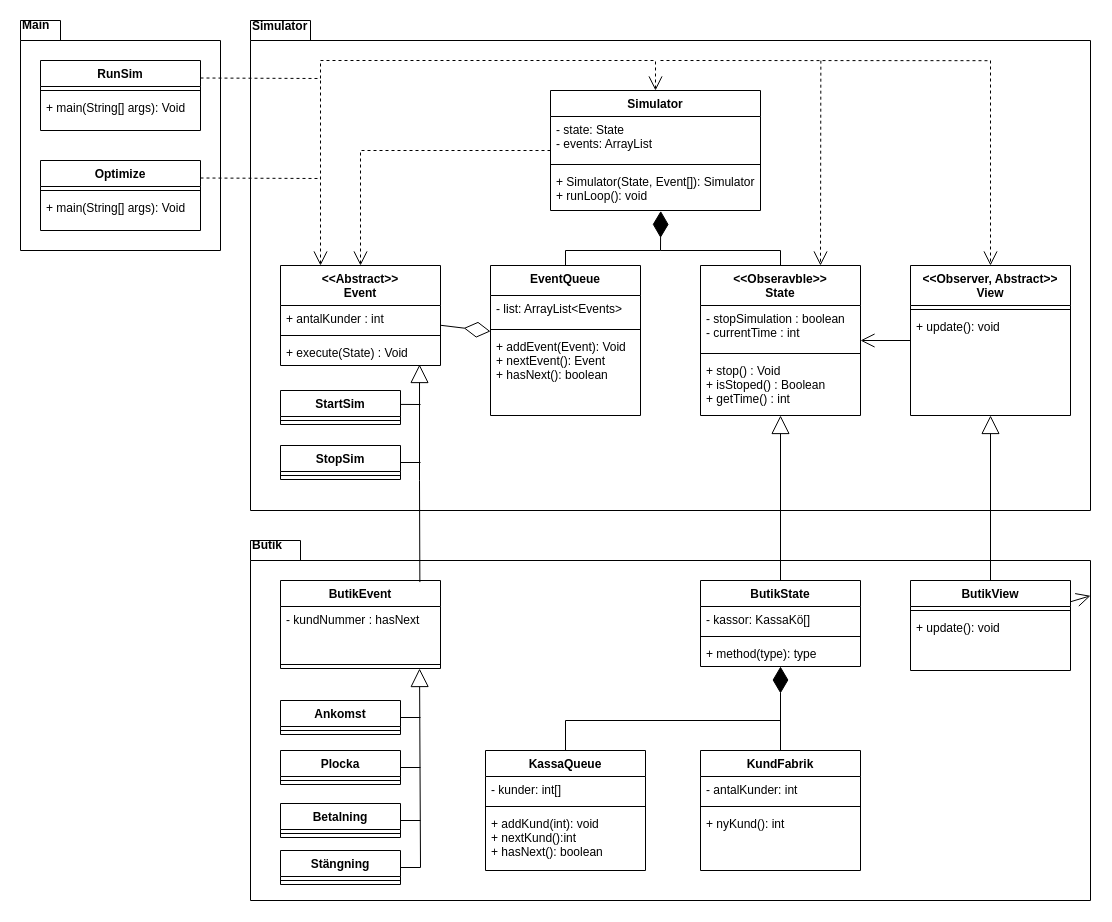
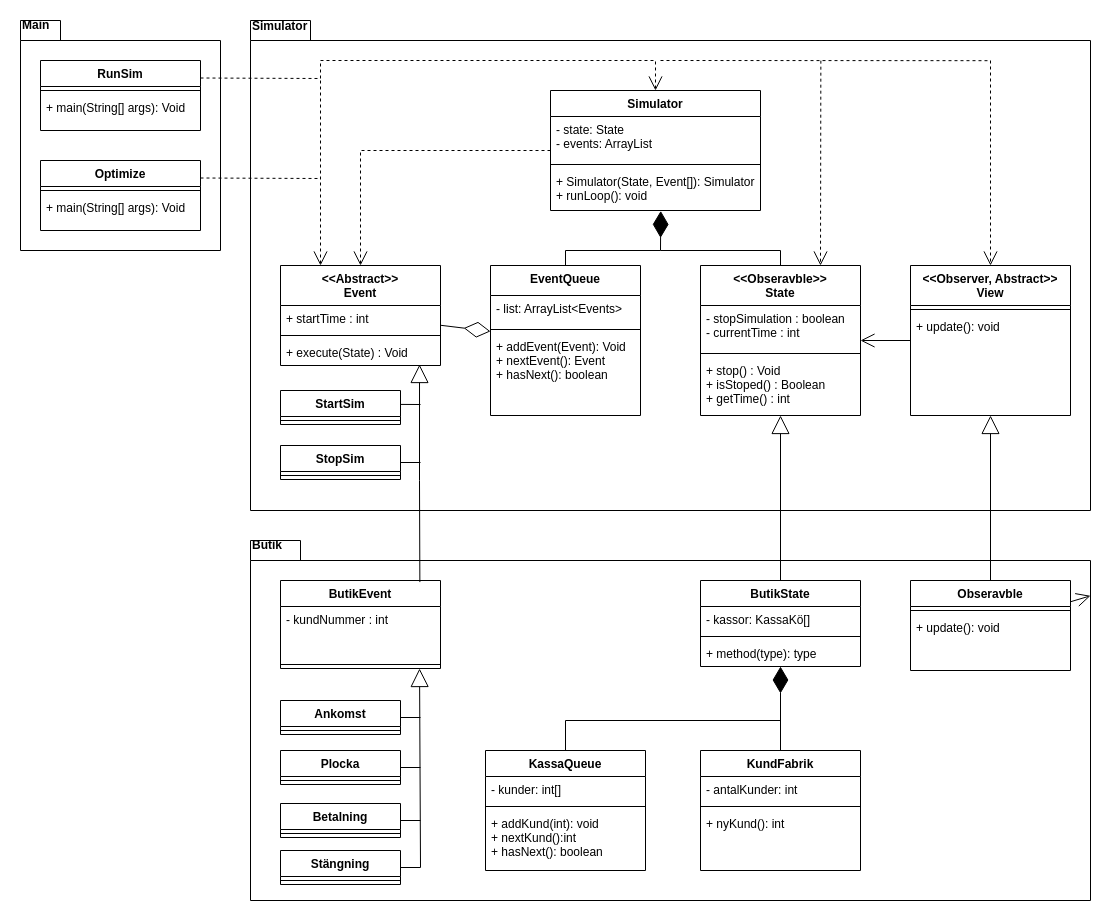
node "+ antalKunder : int": label "+ antalKunder : int" -> "+ startTime : int"
node "ButikView": label "ButikView" -> "Obseravble"
node "- kundNummer : hasNext": label "- kundNummer : hasNext" -> "- kundNummer : int"
